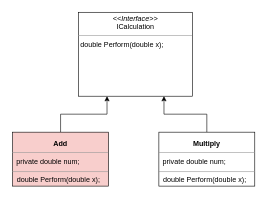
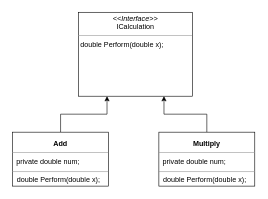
node "Add private double num; double Perform(double x);": fillcolor #f8cecc -> #ffffff
